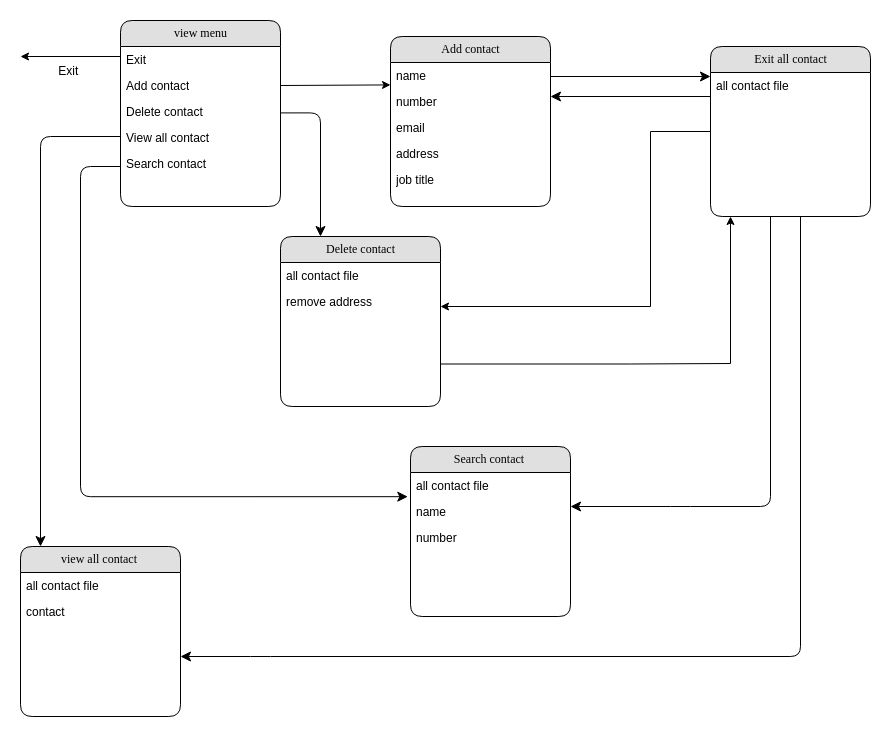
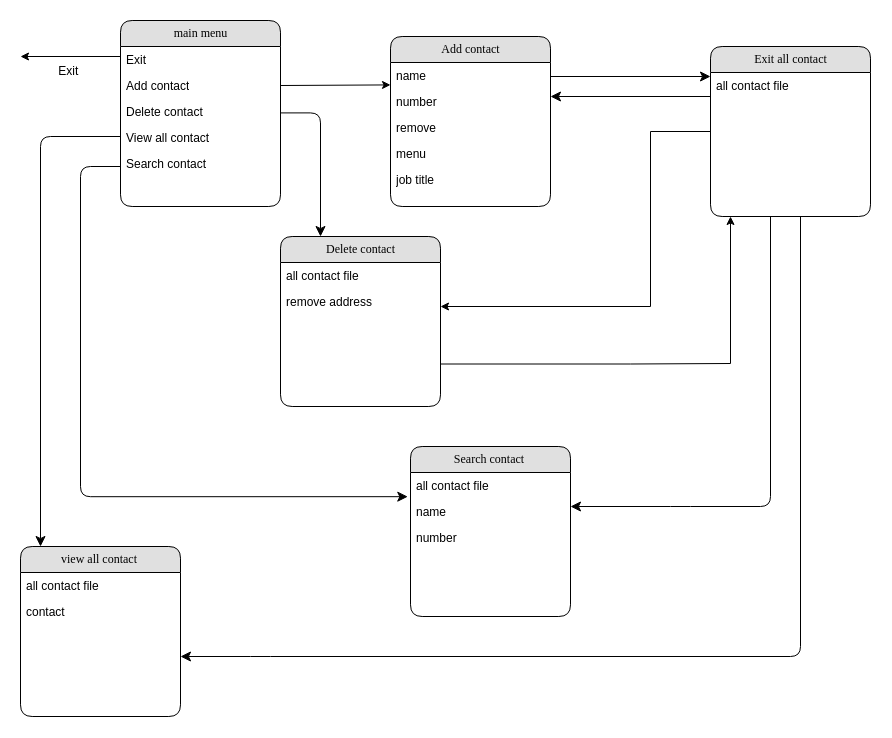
node "view menu": label "view menu" -> "main menu"
node "email": label "email" -> "remove"
node "address": label "address" -> "menu"
